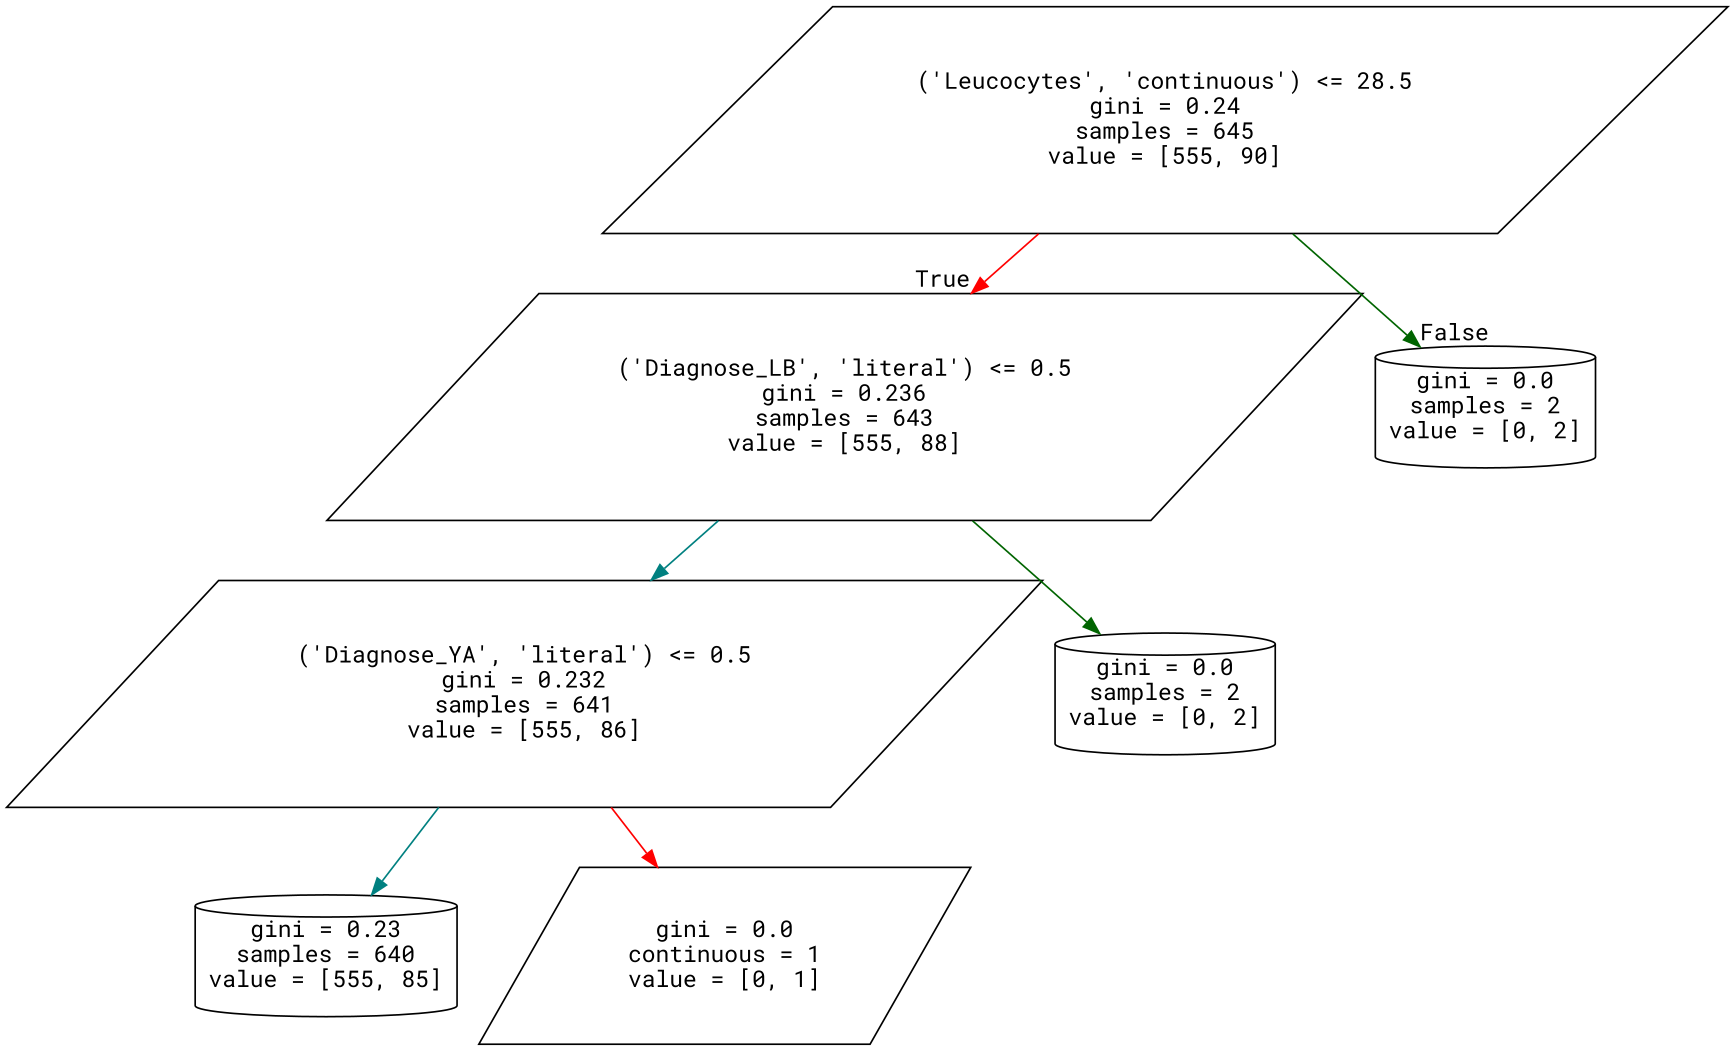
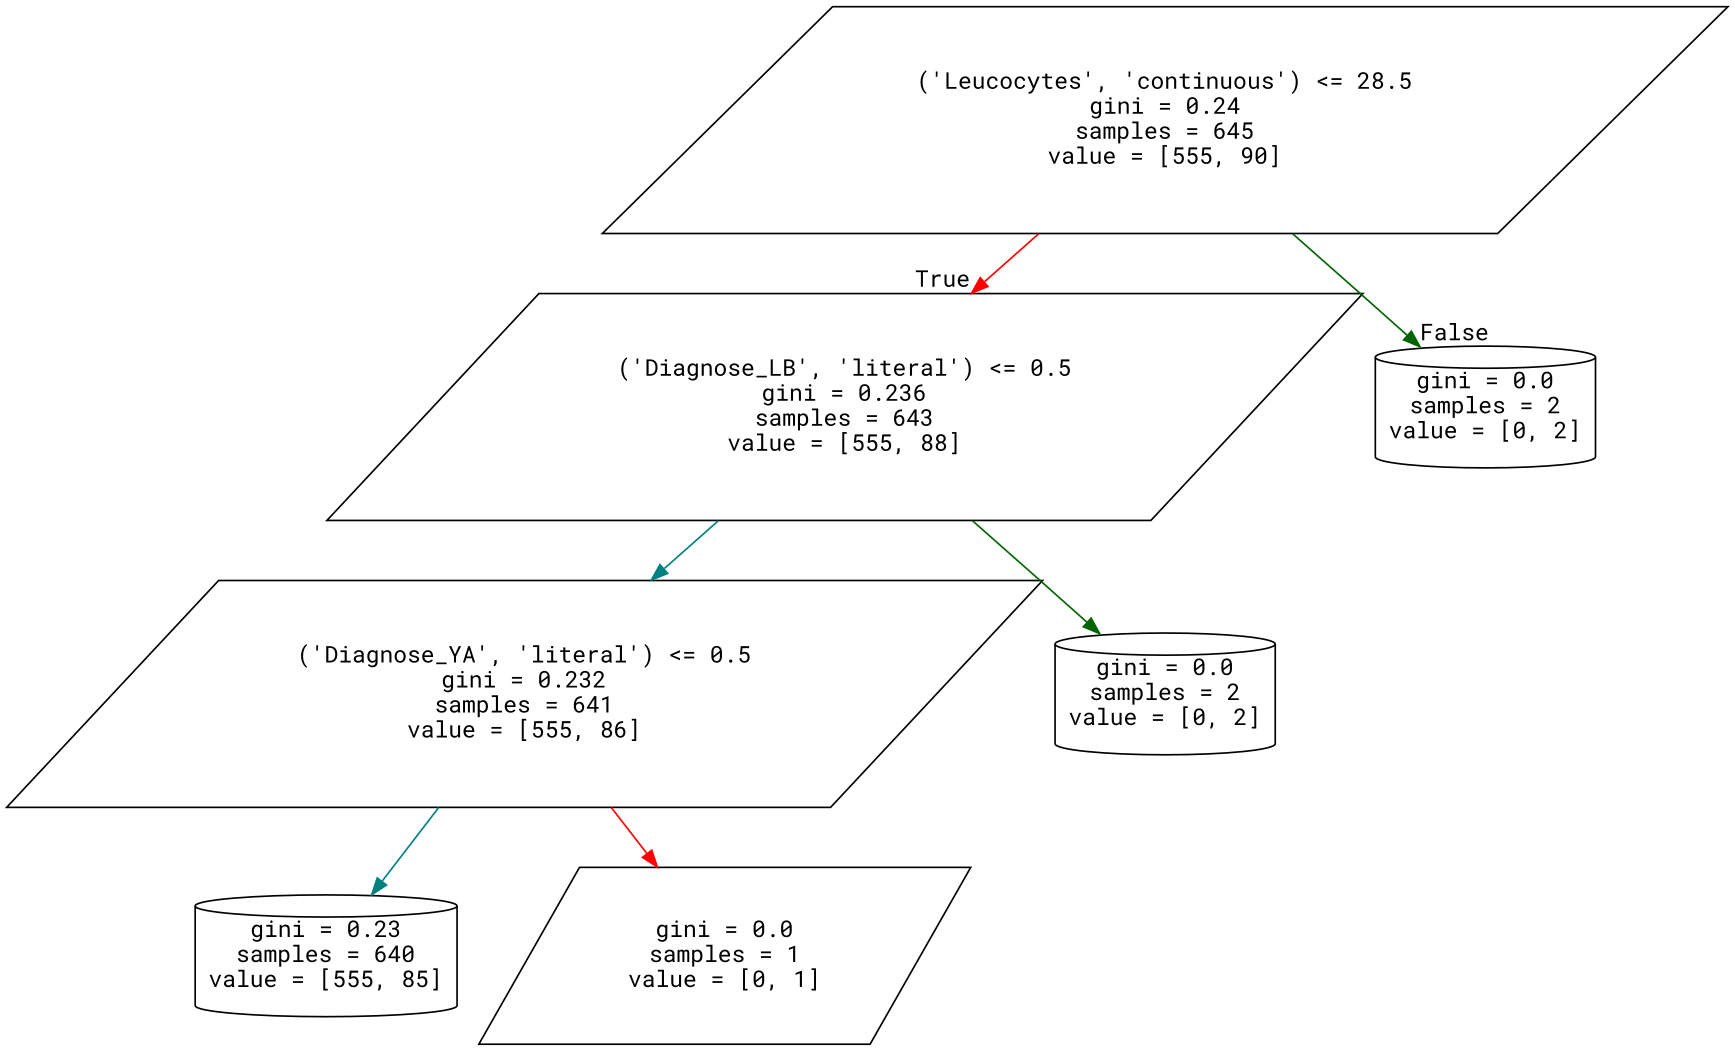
node "gini = 0.0 continuous = 1 value = [0, 1]": label "gini = 0.0 continuous = 1 value = [0, 1]" -> "gini = 0.0 samples = 1 value = [0, 1]"
